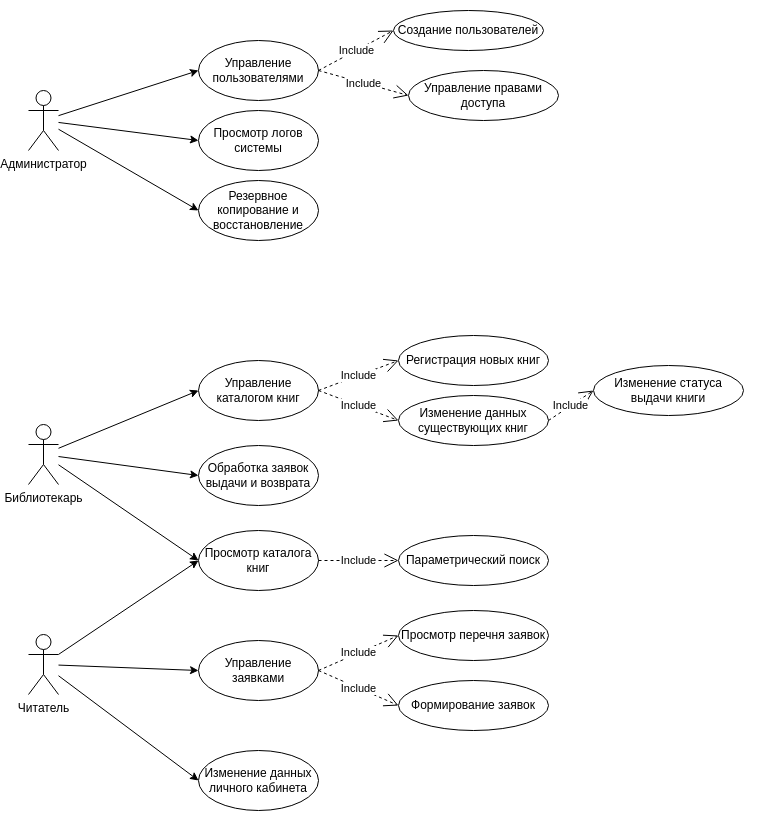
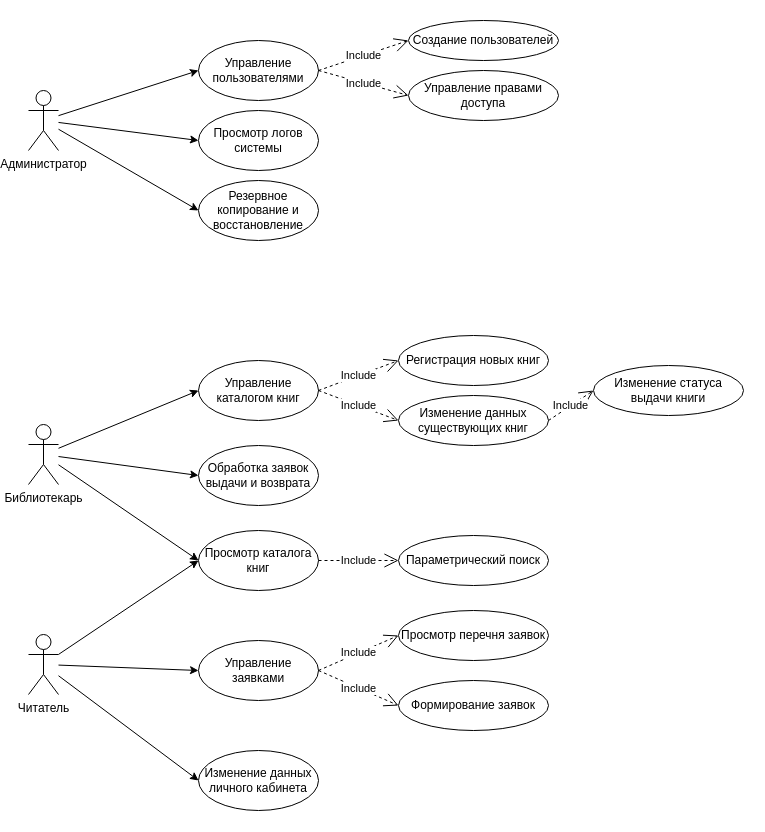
node "Создание пользователей": moved (469, 31) -> (484, 41)
